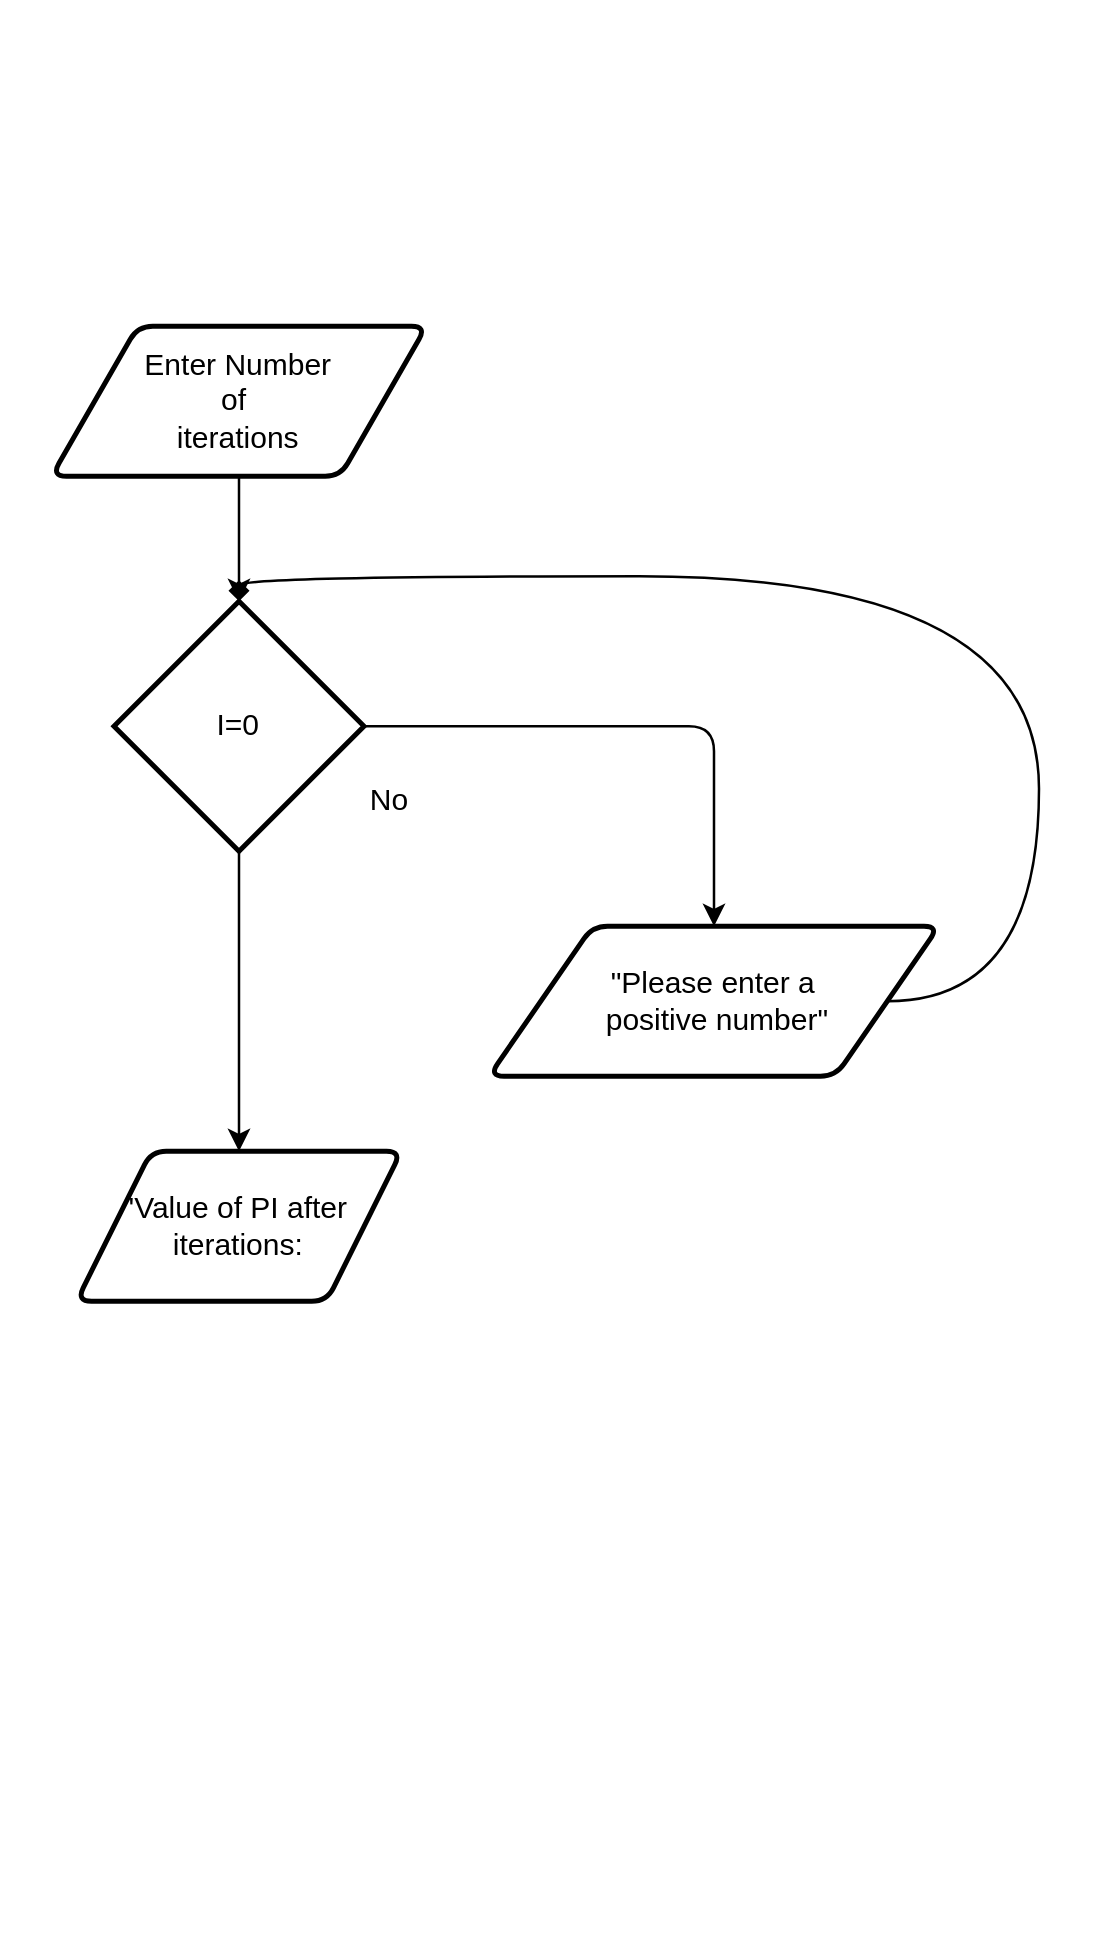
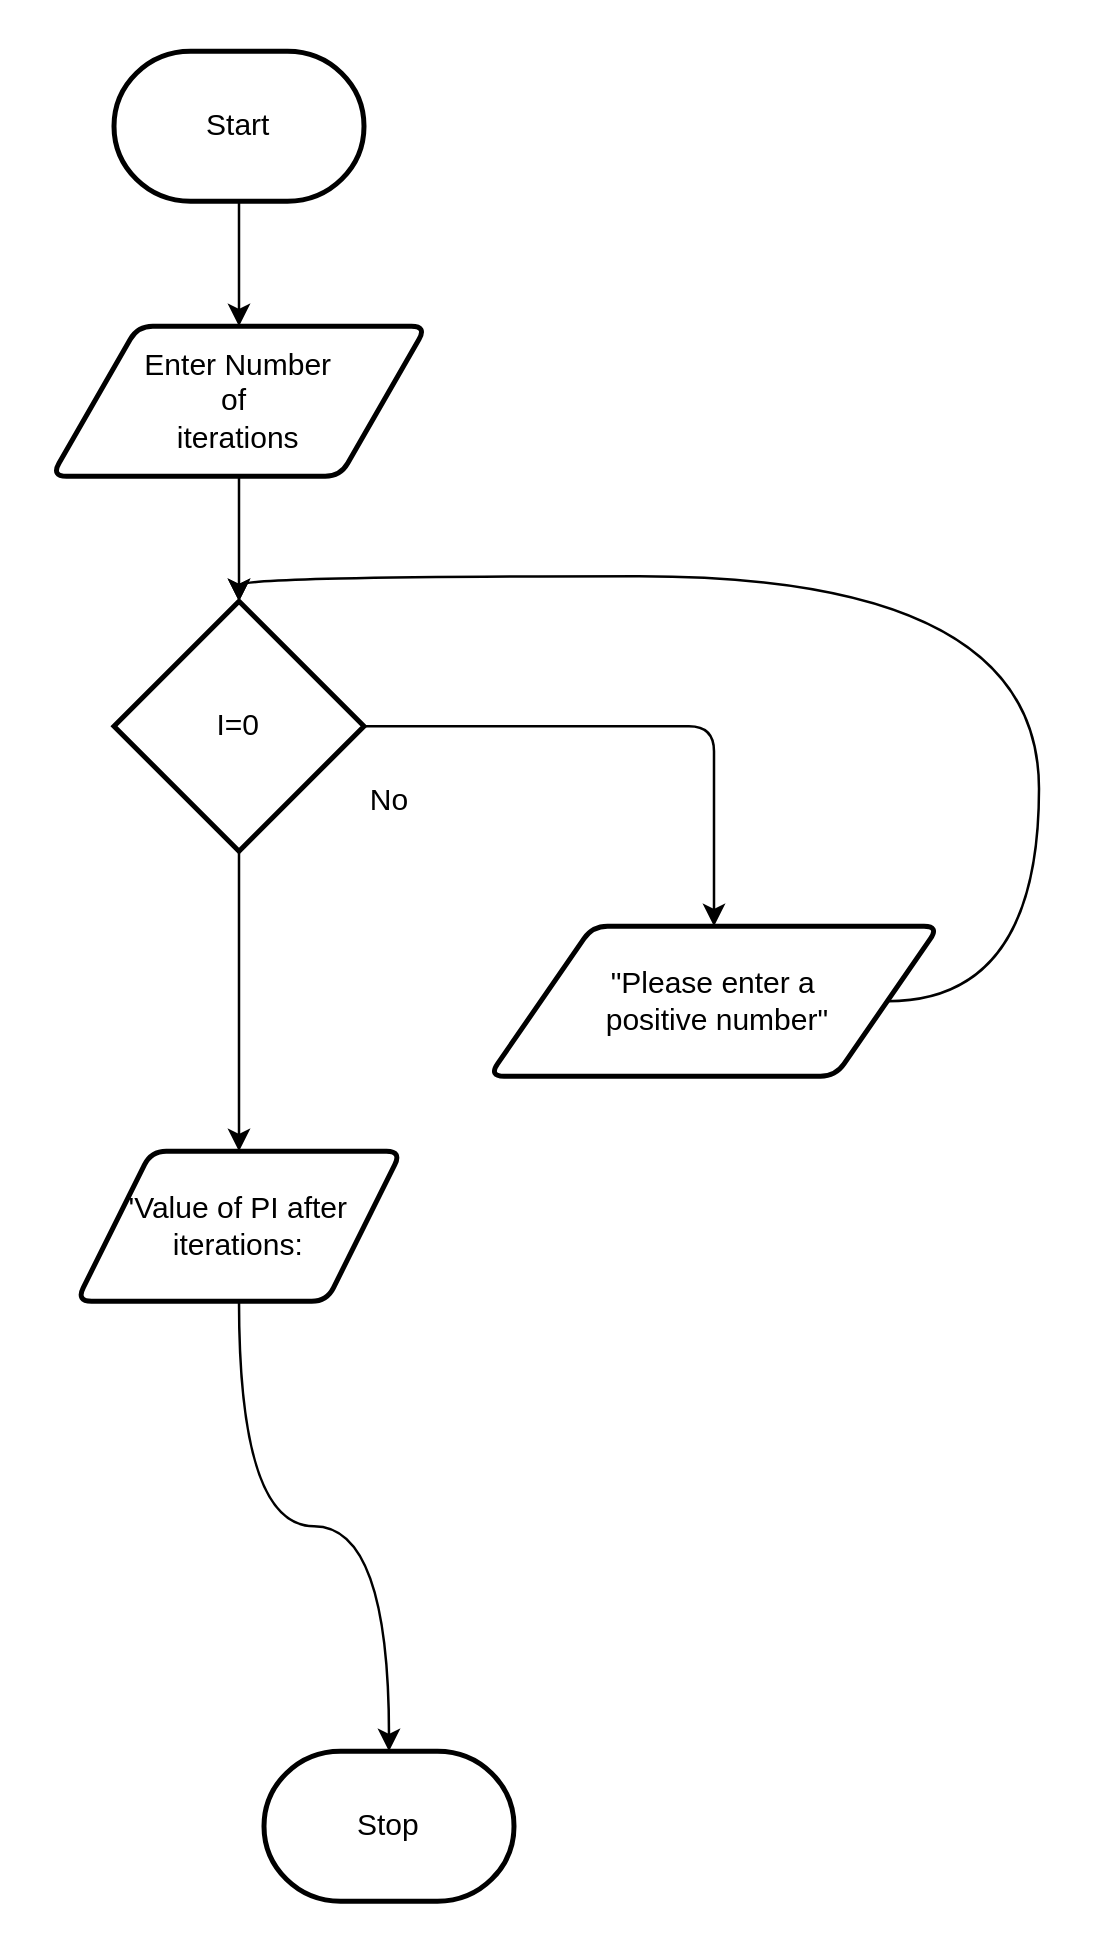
node "Start": added
edge "Start" -> "Enter Number of iterations": added
edge "Enter Number of iterations" -> "I=0": arrowhead diamond -> classic
edge "'Value of PI after iterations:" -> "Stop": added
node "Stop": added
